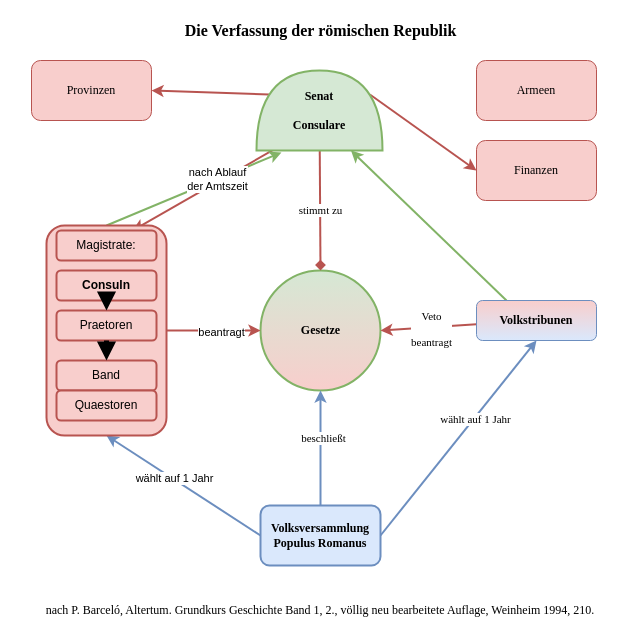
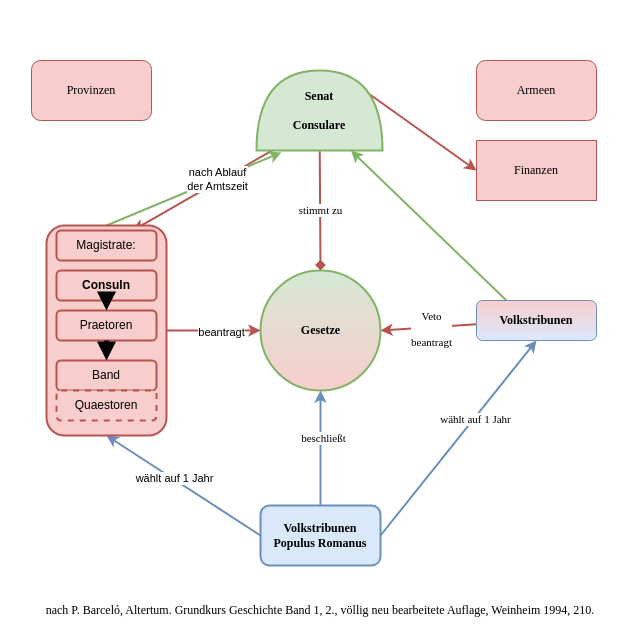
node "Die Verfassung der römischen Republik": removed
edge "Senat Consulare" -> "Provinzen": removed
node "Finanzen": shape rounded rectangle -> rectangle
node "Quaestoren": style solid -> dashed
node "Volksversammlung Populus Romanus": label "Volksversammlung Populus Romanus" -> "Volkstribunen Populus Romanus"
